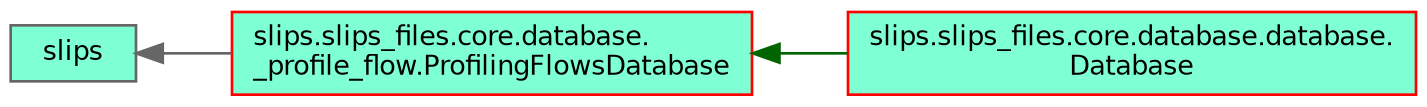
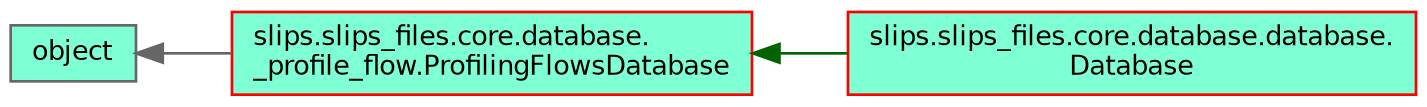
node "slips": label "slips" -> "object"
